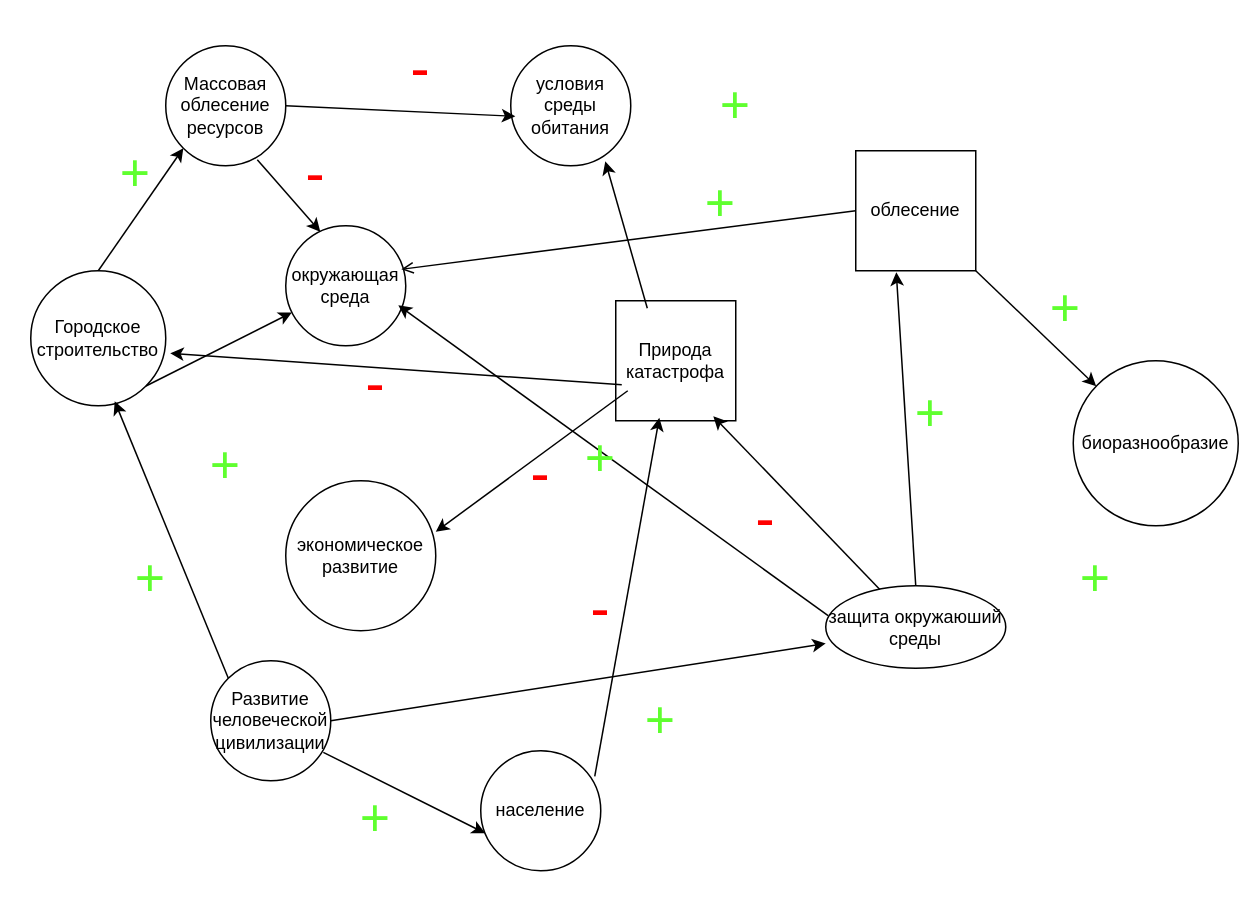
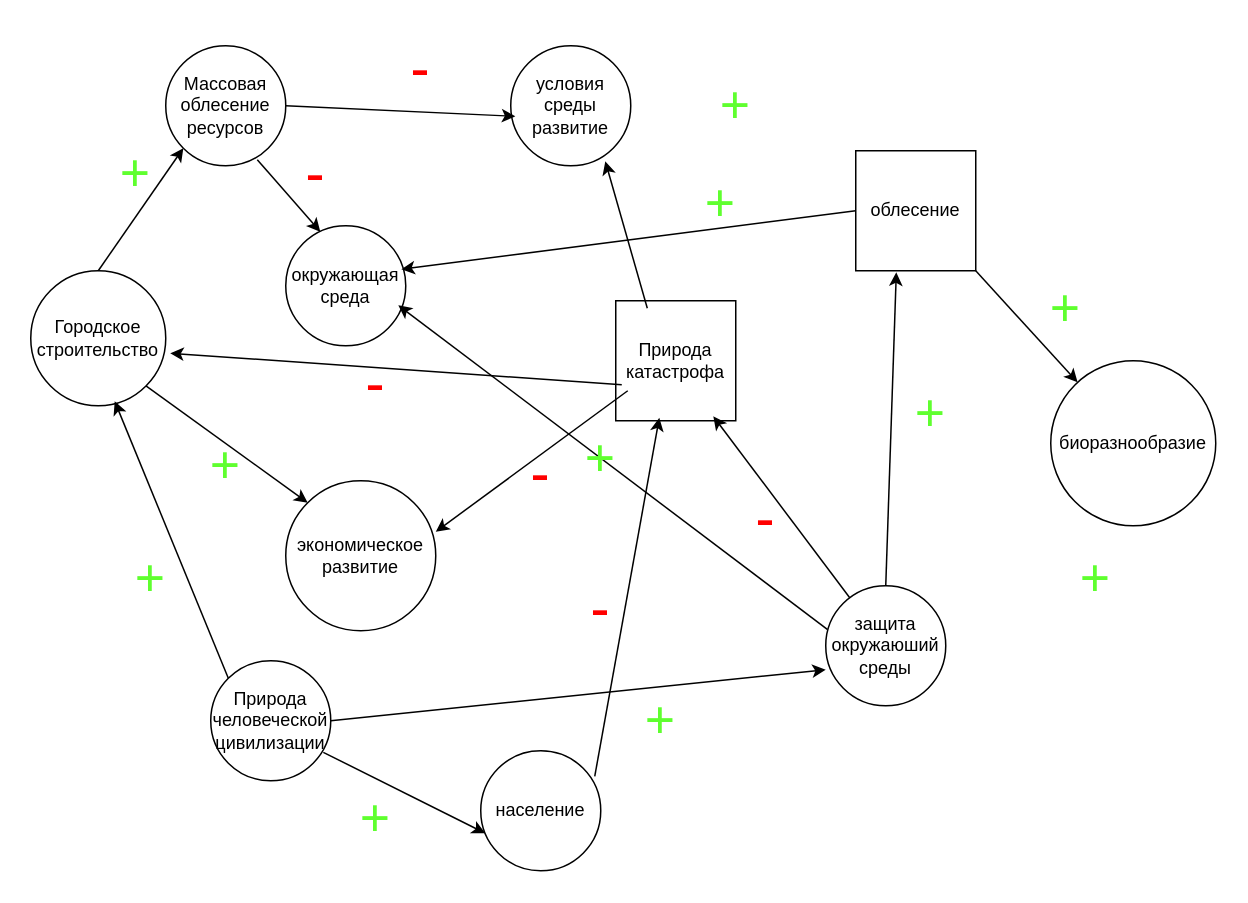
node "условия среды обитания": label "условия среды обитания" -> "условия среды развитие"
edge "облесение" -> "окружающая среда": arrowhead open -> classic
edge "Городское строительство" -> "окружающая среда": now "Городское строительство" -> "экономическое развитие"
node "биоразнообразие": moved (1156, 443) -> (1133, 443)
node "защита окружаюший среды": size 180x83 -> 120x120
node "Развитие человеческой цивилизации": label "Развитие человеческой цивилизации" -> "Природа человеческой цивилизации"
